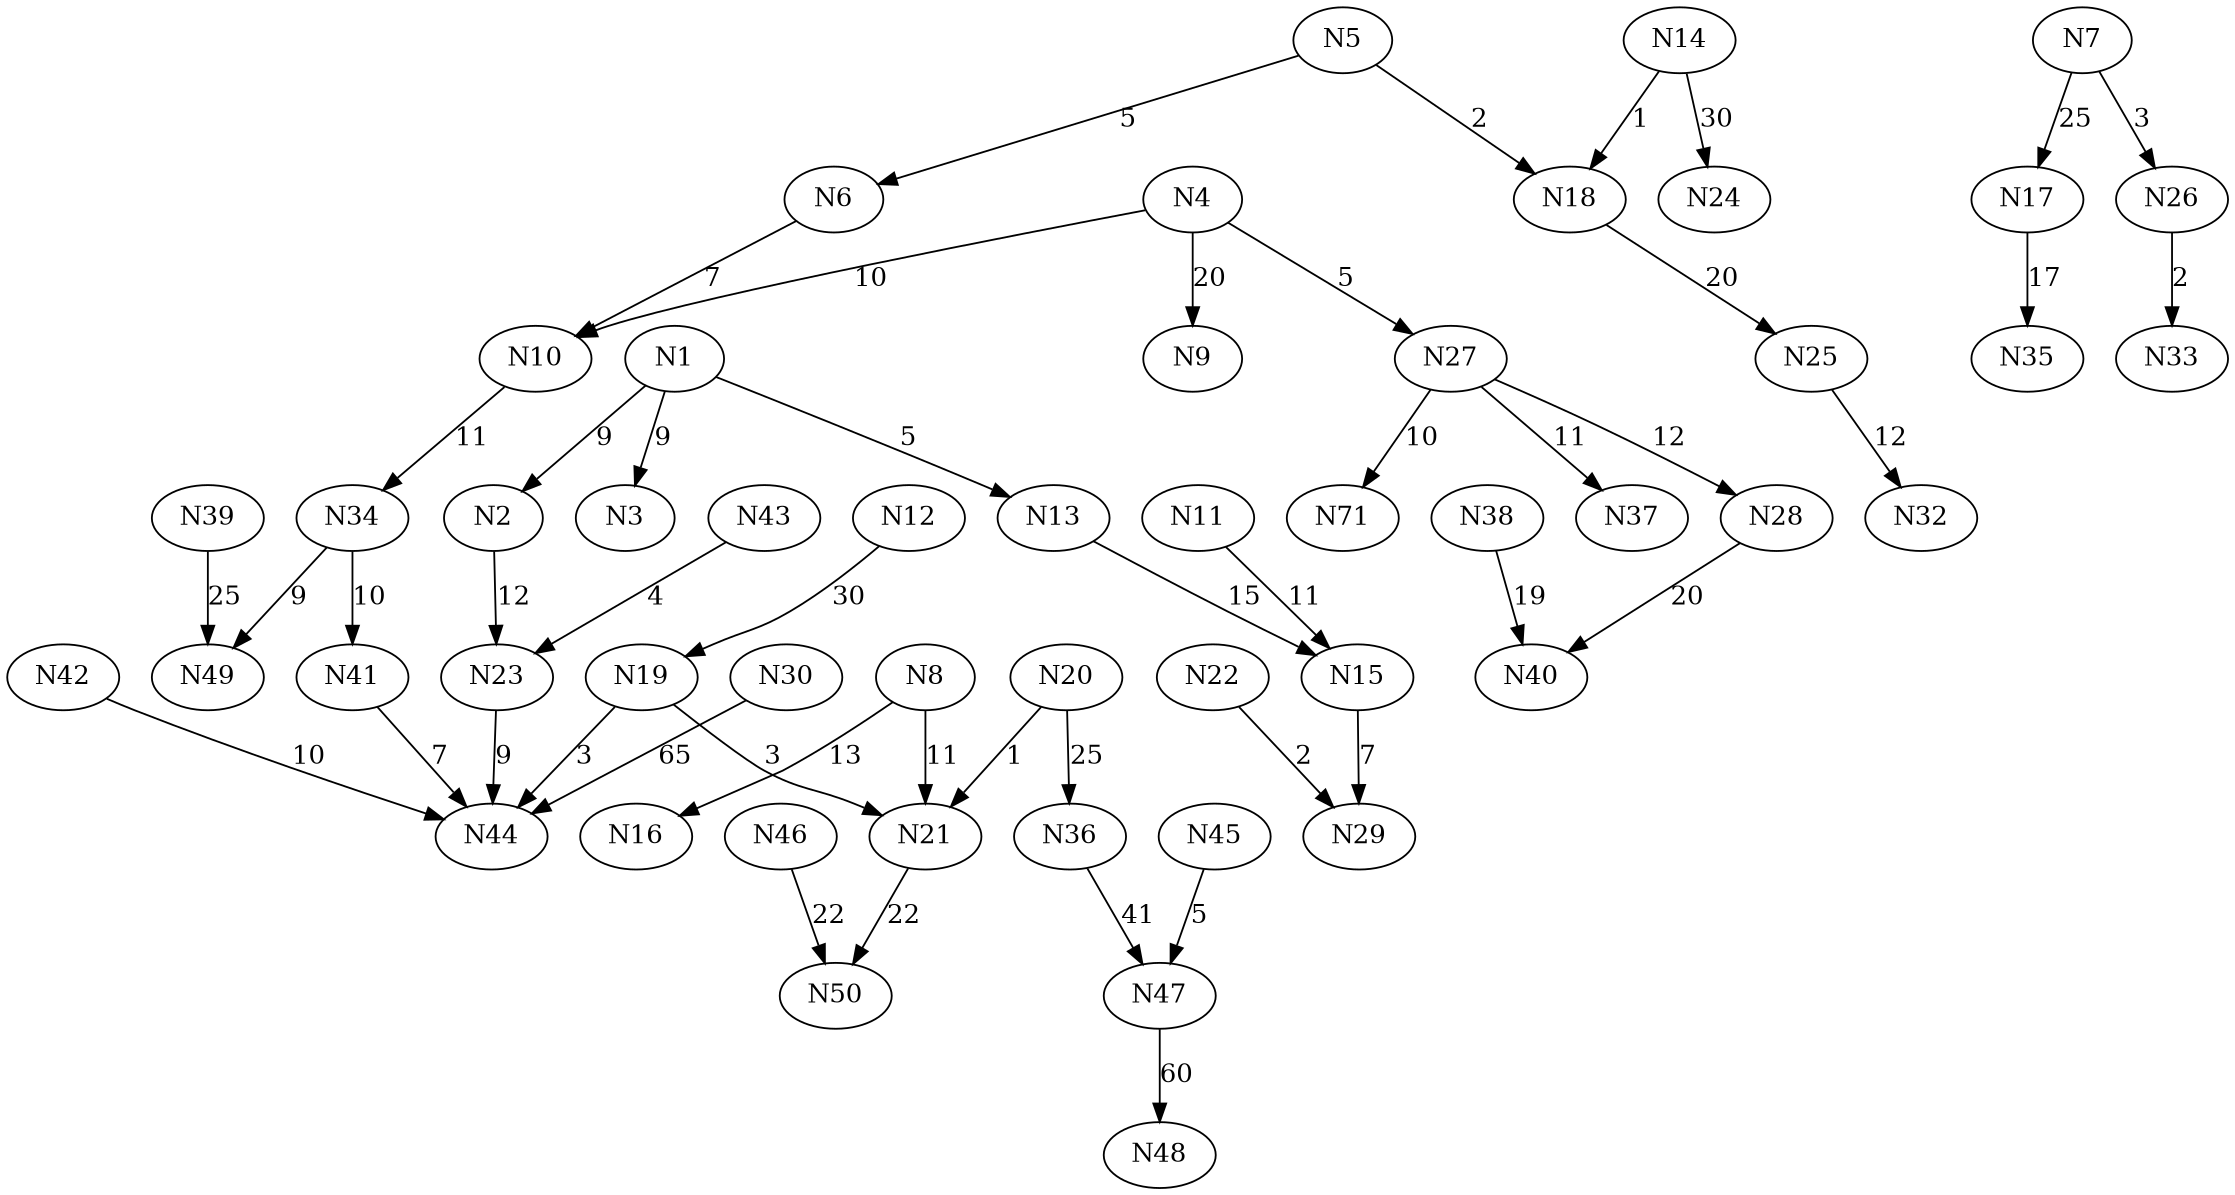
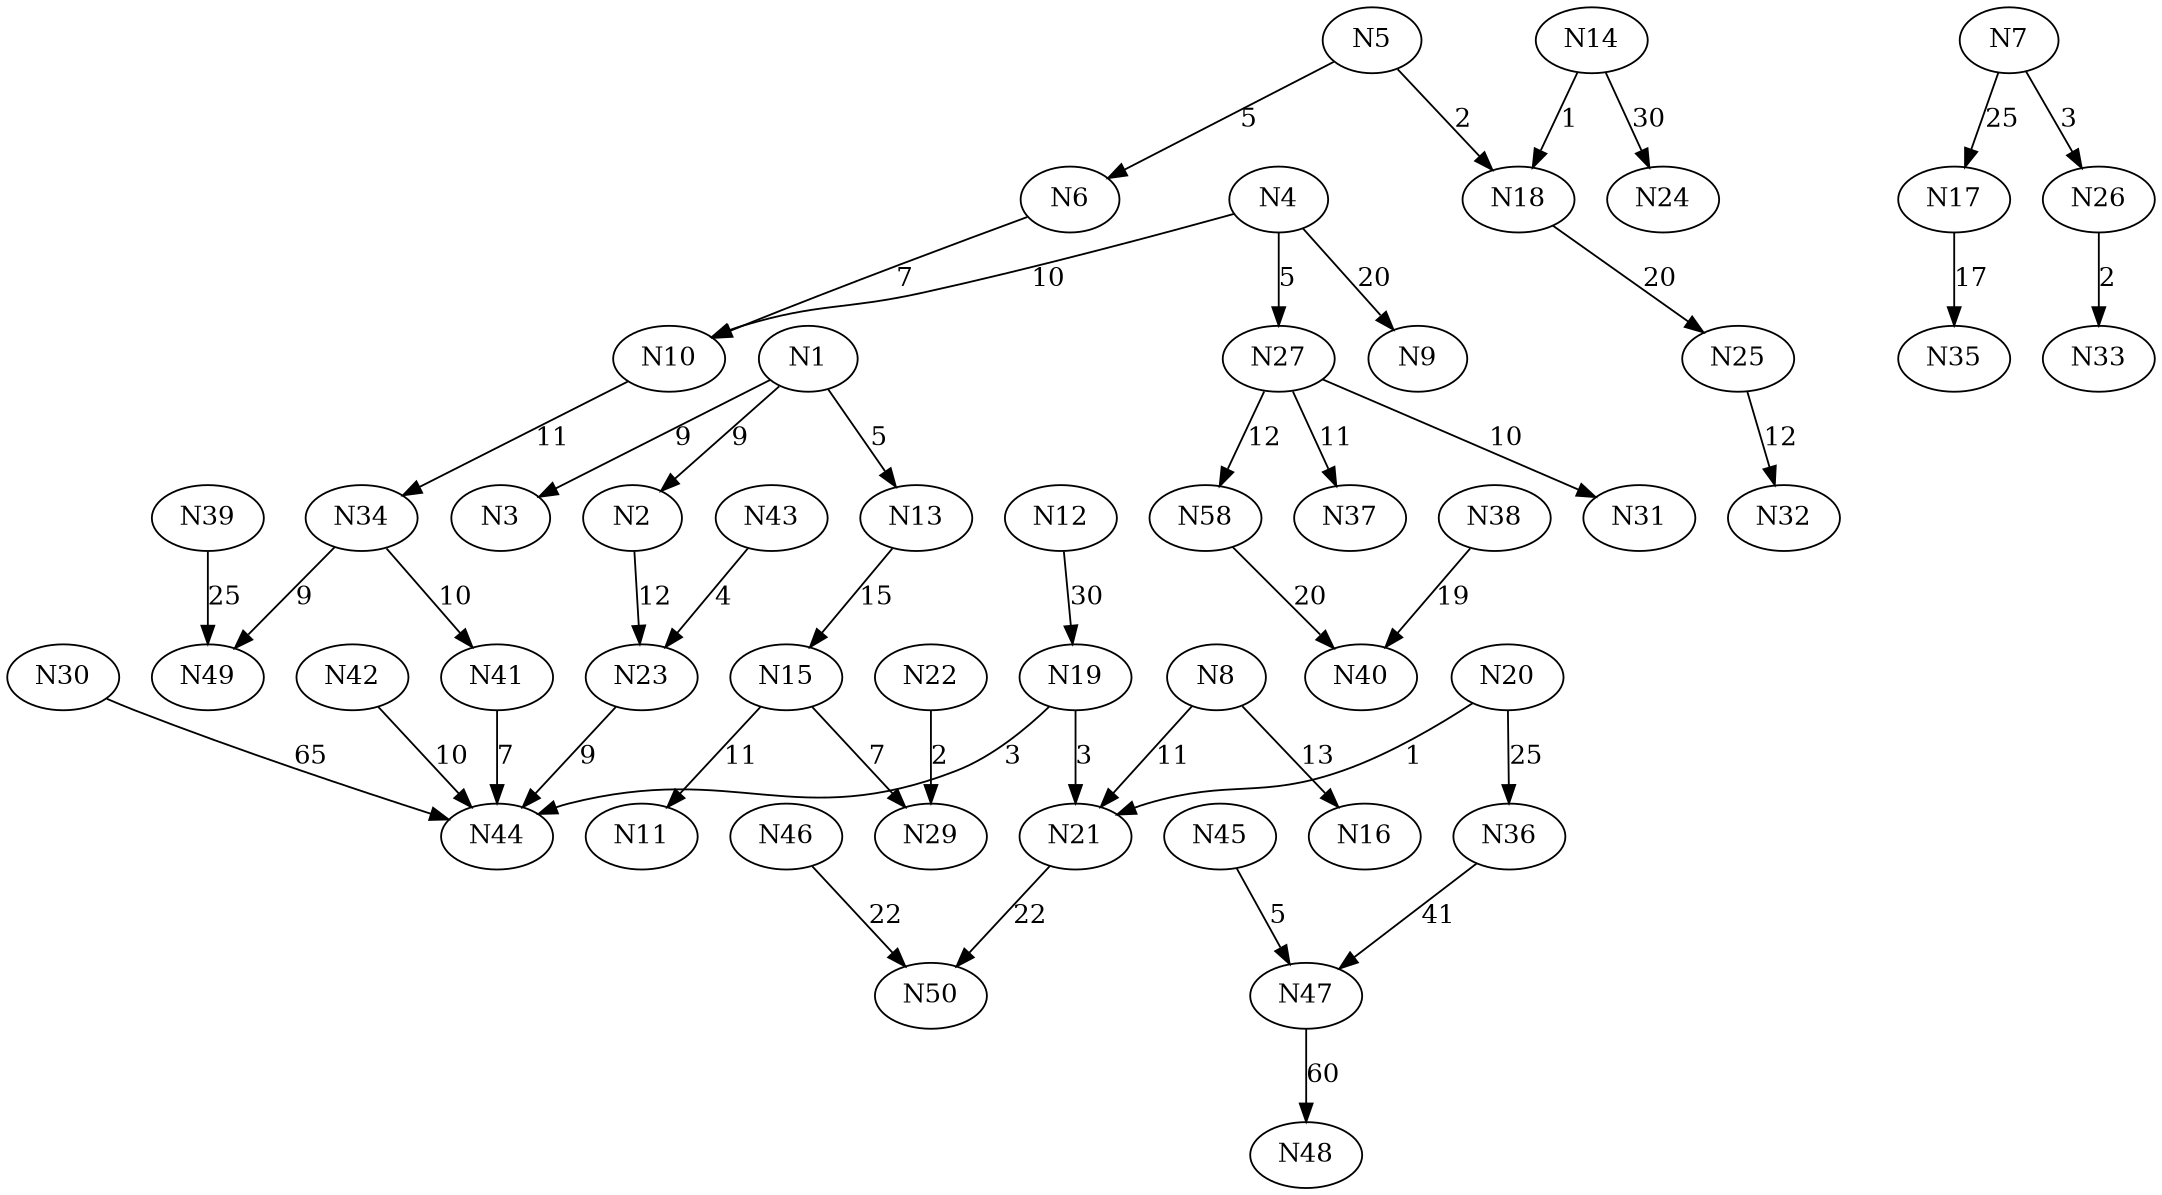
node "N71": label "N71" -> "N31"
node "N28": label "N28" -> "N58"
edge "N11" -> "N15": reversed
